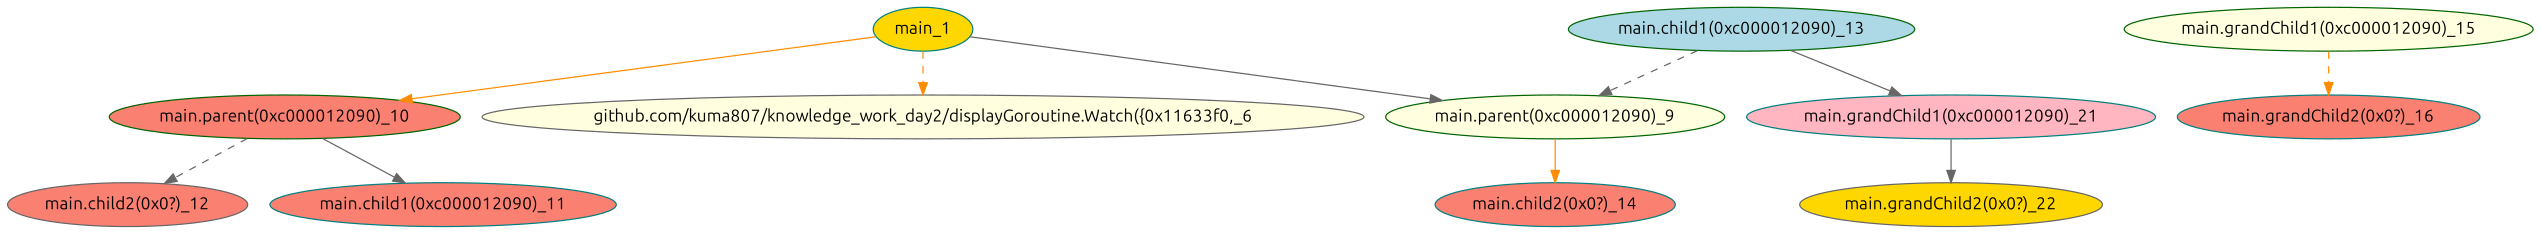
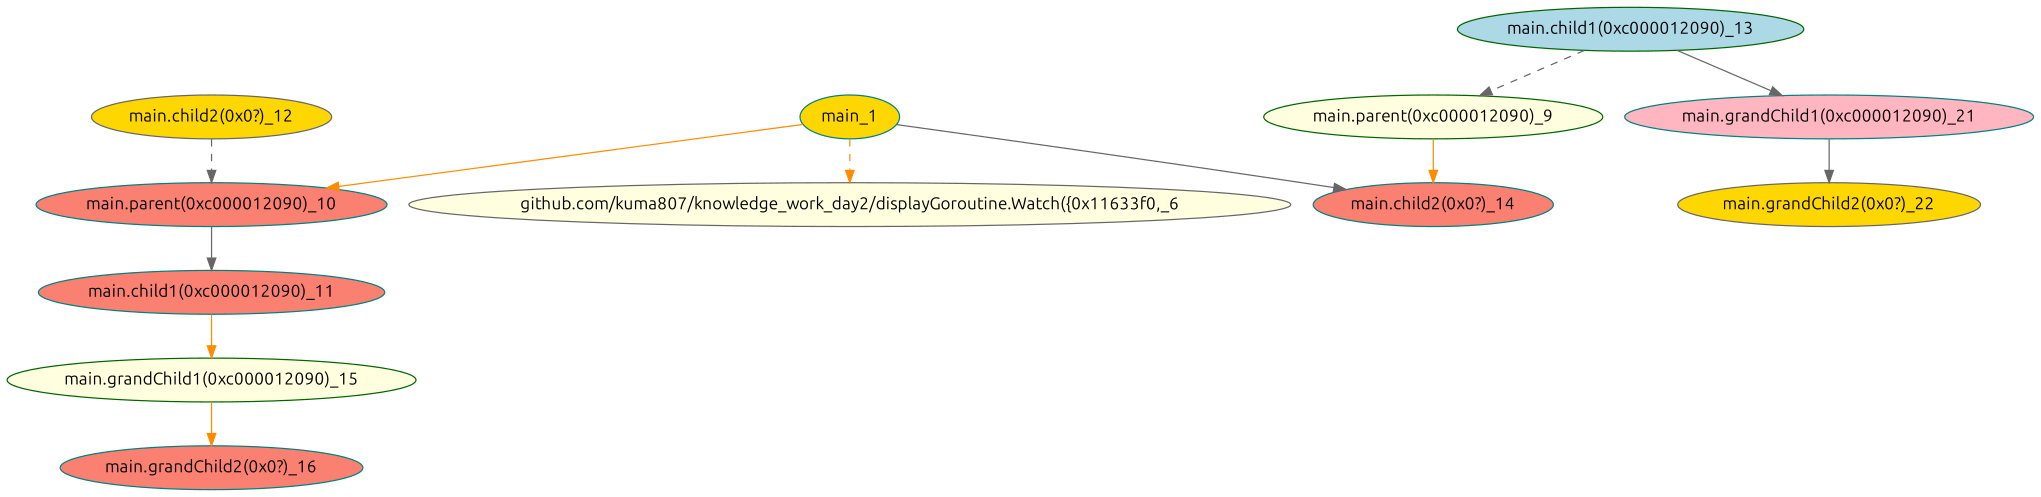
edge "main.grandChild1(0xc000012090)_15" -> "main.grandChild2(0x0?)_16": style dashed -> solid
edge "main_1" -> "main.parent(0xc000012090)_9": now "main_1" -> "main.child2(0x0?)_14"
node "main.parent(0xc000012090)_10": color darkgreen -> teal
edge "main.parent(0xc000012090)_10" -> "main.child2(0x0?)_12": reversed
node "main.child2(0x0?)_12": fillcolor salmon -> gold
edge "main.child1(0xc000012090)_11" -> "main.grandChild1(0xc000012090)_15": added
